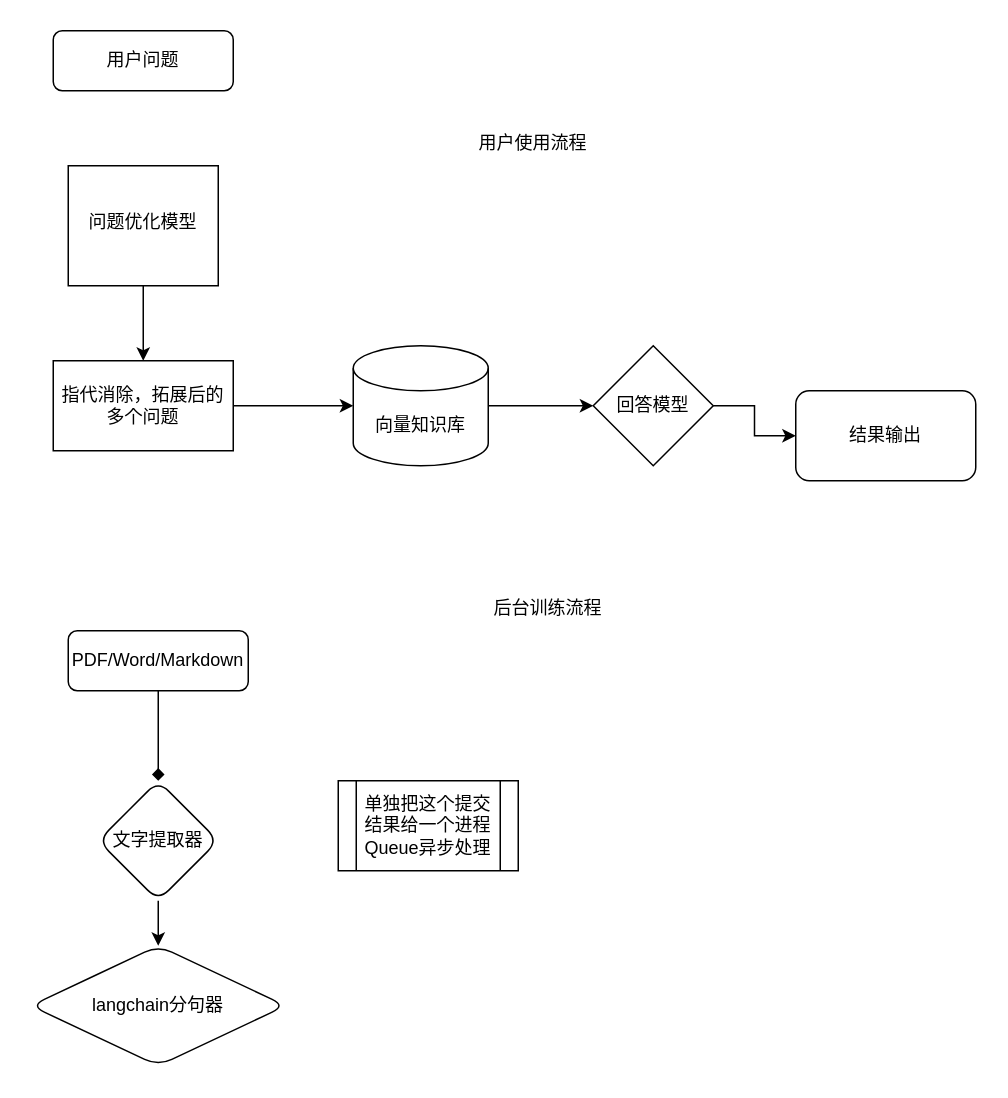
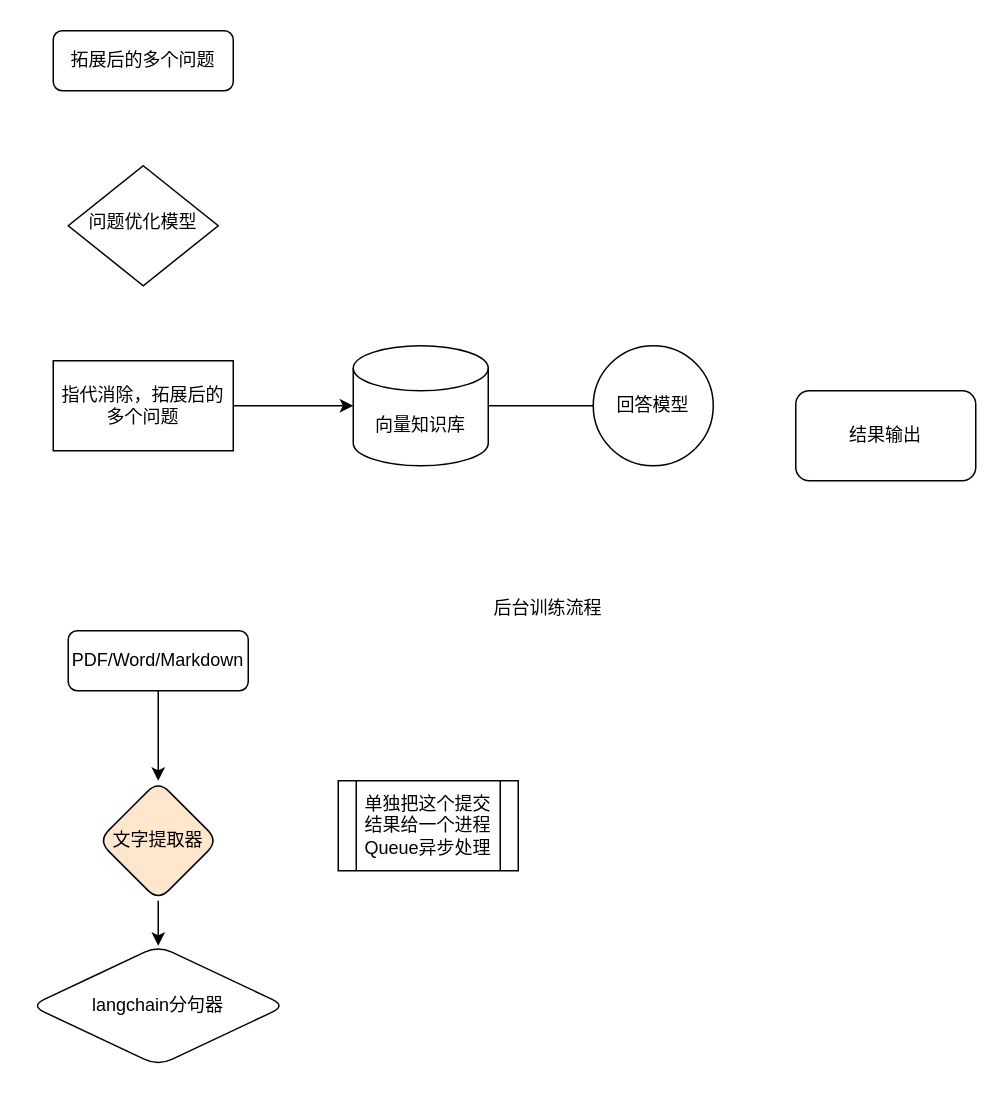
node "用户问题": label "用户问题" -> "拓展后的多个问题"
node "用户使用流程": removed
node "问题优化模型": shape rectangle -> diamond
edge "问题优化模型" -> "指代消除，拓展后的多个问题": removed
edge "向量知识库" -> "回答模型": arrowhead classic -> none
node "回答模型": shape diamond -> ellipse
edge "回答模型" -> "结果输出": removed
edge "PDF/Word/Markdown" -> "文字提取器": arrowhead diamond -> classic
node "文字提取器": fillcolor #ffffff -> #ffe6cc
